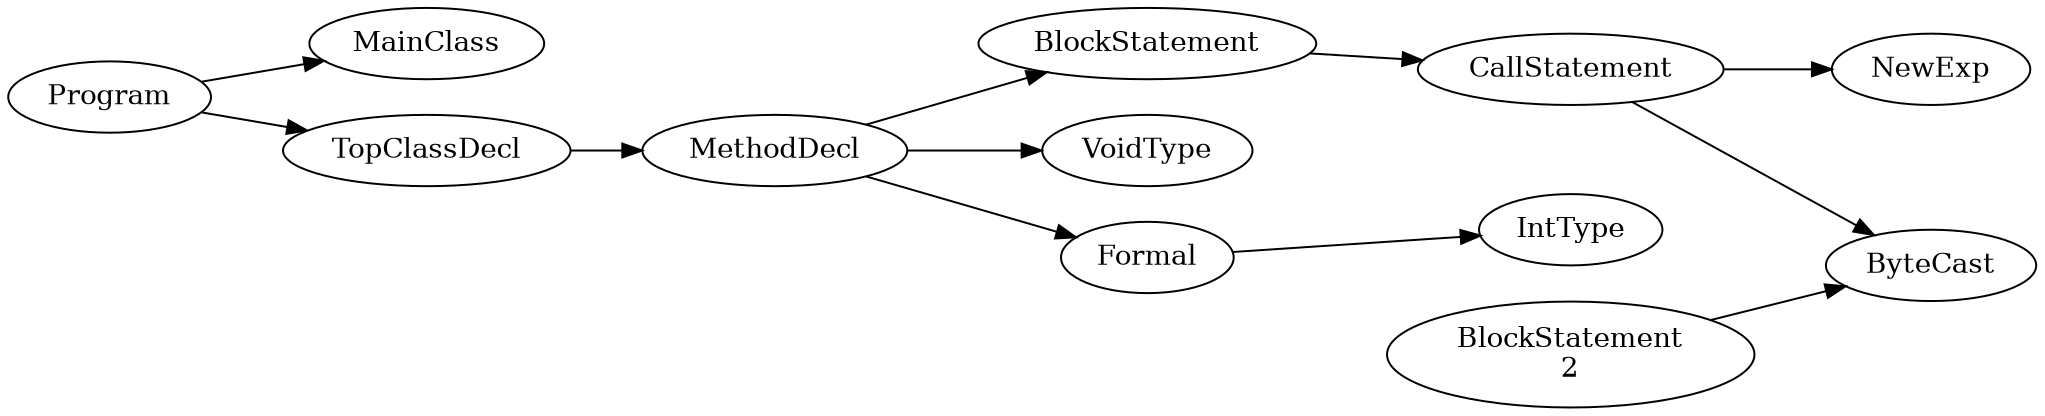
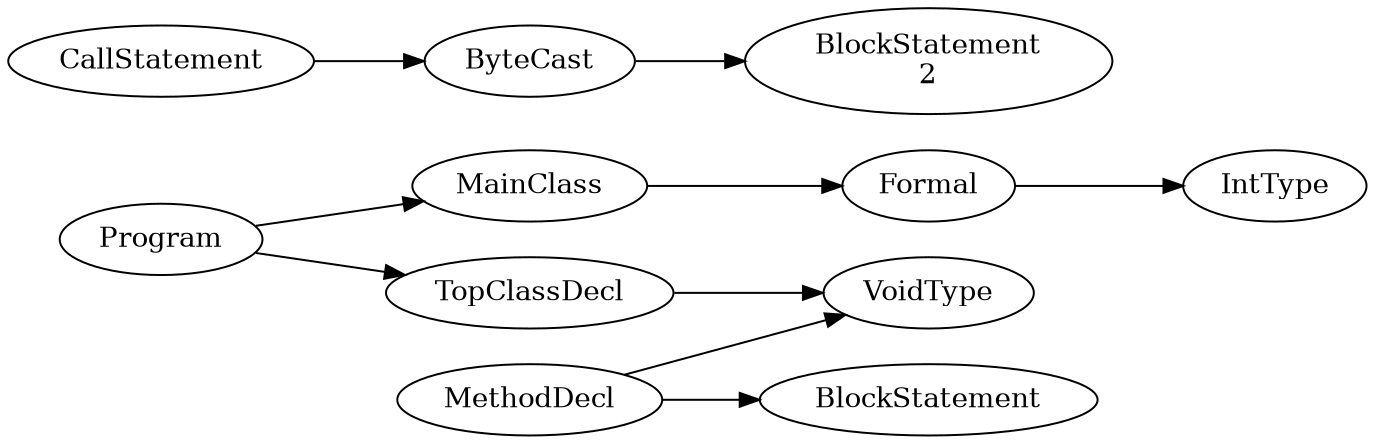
edge "BlockStatement" -> "CallStatement": removed
node "NewExp": removed
edge "TopClassDecl" -> "MethodDecl": now "TopClassDecl" -> "VoidType"
edge "MethodDecl" -> "Formal": now "MainClass" -> "Formal"
edge "BlockStatement 2" -> "ByteCast": reversed
